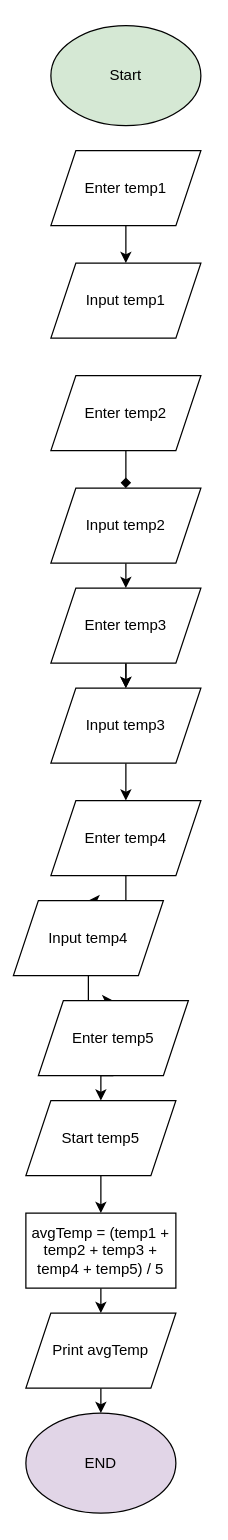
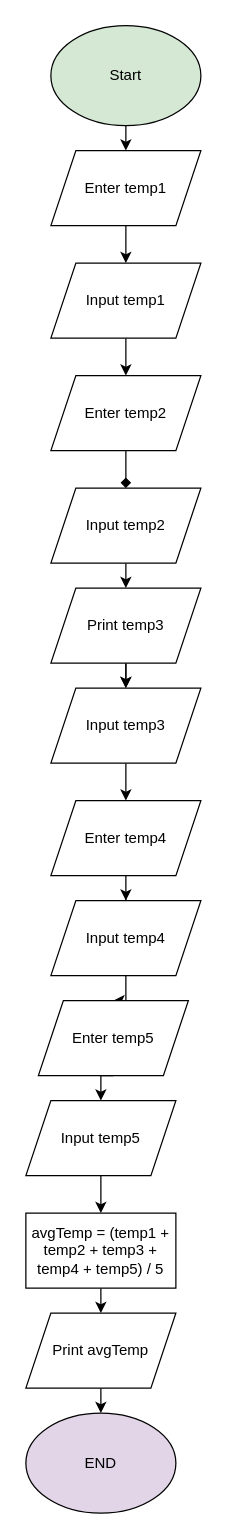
edge "Start" -> "Enter temp1": added
edge "Input temp1" -> "Enter temp2": added
node "Enter temp3": label "Enter temp3" -> "Print temp3"
node "Input temp4": moved (88, 938) -> (126, 938)
node "Start temp5": label "Start temp5" -> "Input temp5"
